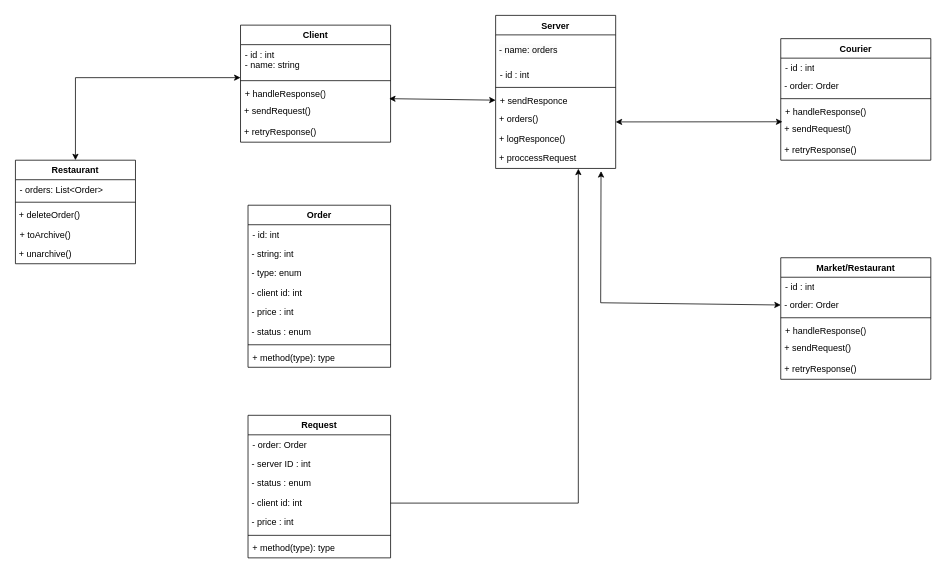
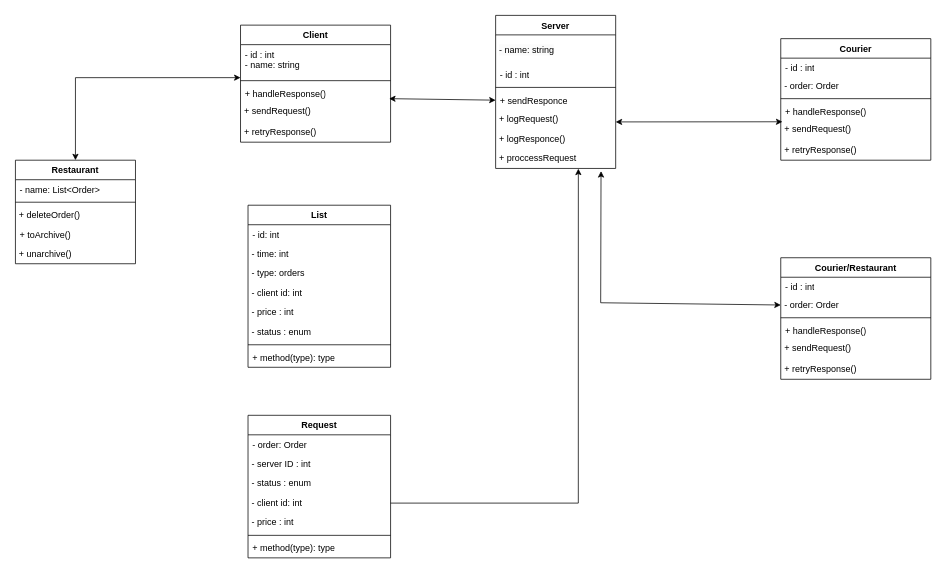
node "- name: orders": label "- name: orders" -> "- name: string"
node "+ orders()": label "+ orders()" -> "+ logRequest()"
node "- orders: List<Order>": label "- orders: List<Order>" -> "- name: List<Order>"
node "Order": label "Order" -> "List"
node "- string: int": label "- string: int" -> "- time: int"
node "Market/Restaurant": label "Market/Restaurant" -> "Courier/Restaurant"
node "- type: enum": label "- type: enum" -> "- type: orders"
